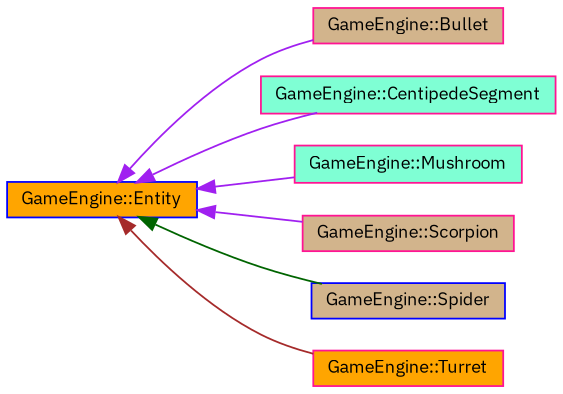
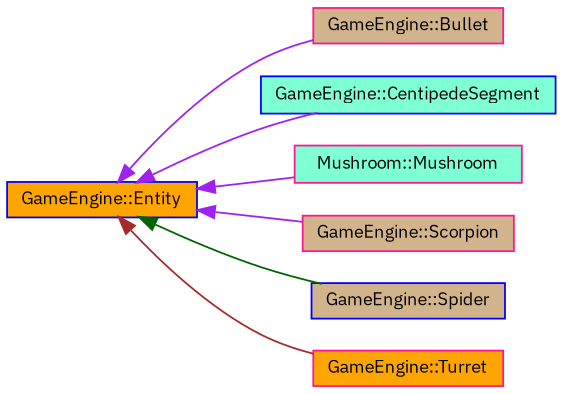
node "GameEngine::CentipedeSegment": color deeppink -> blue
node "GameEngine::Mushroom": label "GameEngine::Mushroom" -> "Mushroom::Mushroom"
